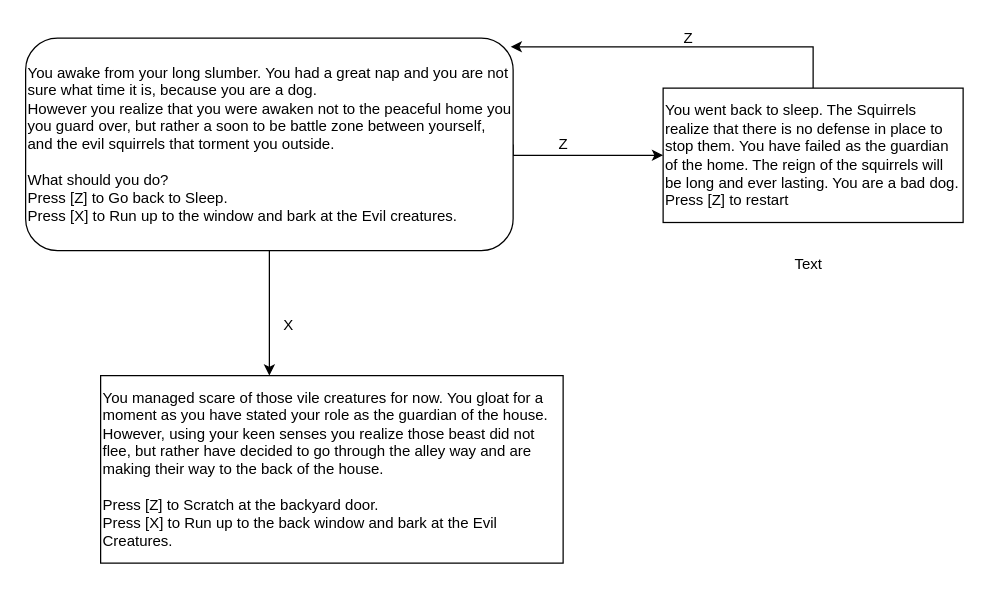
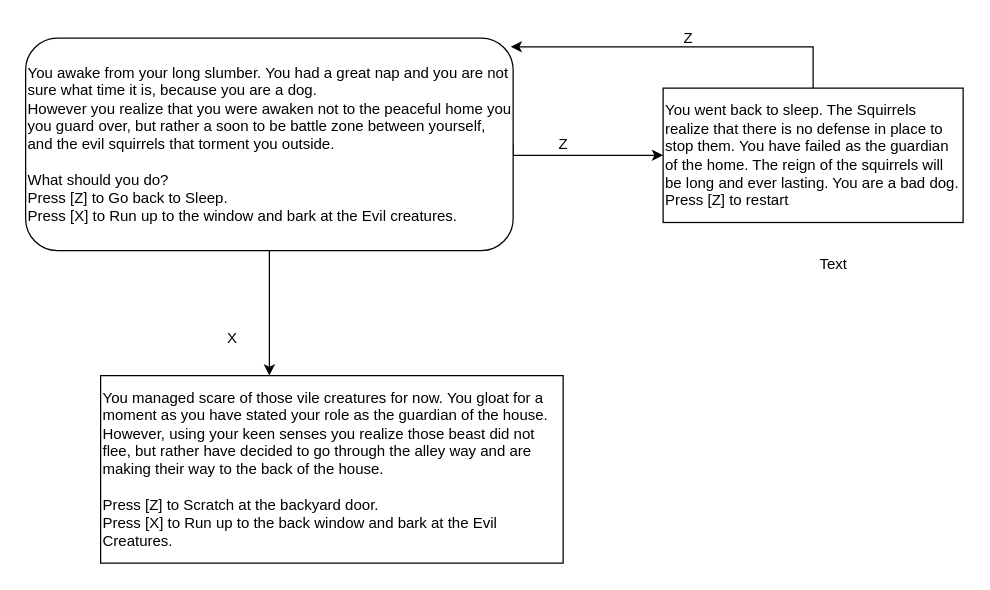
node "Text": moved (808, 264) -> (833, 264)
node "X": moved (288, 326) -> (232, 338)
